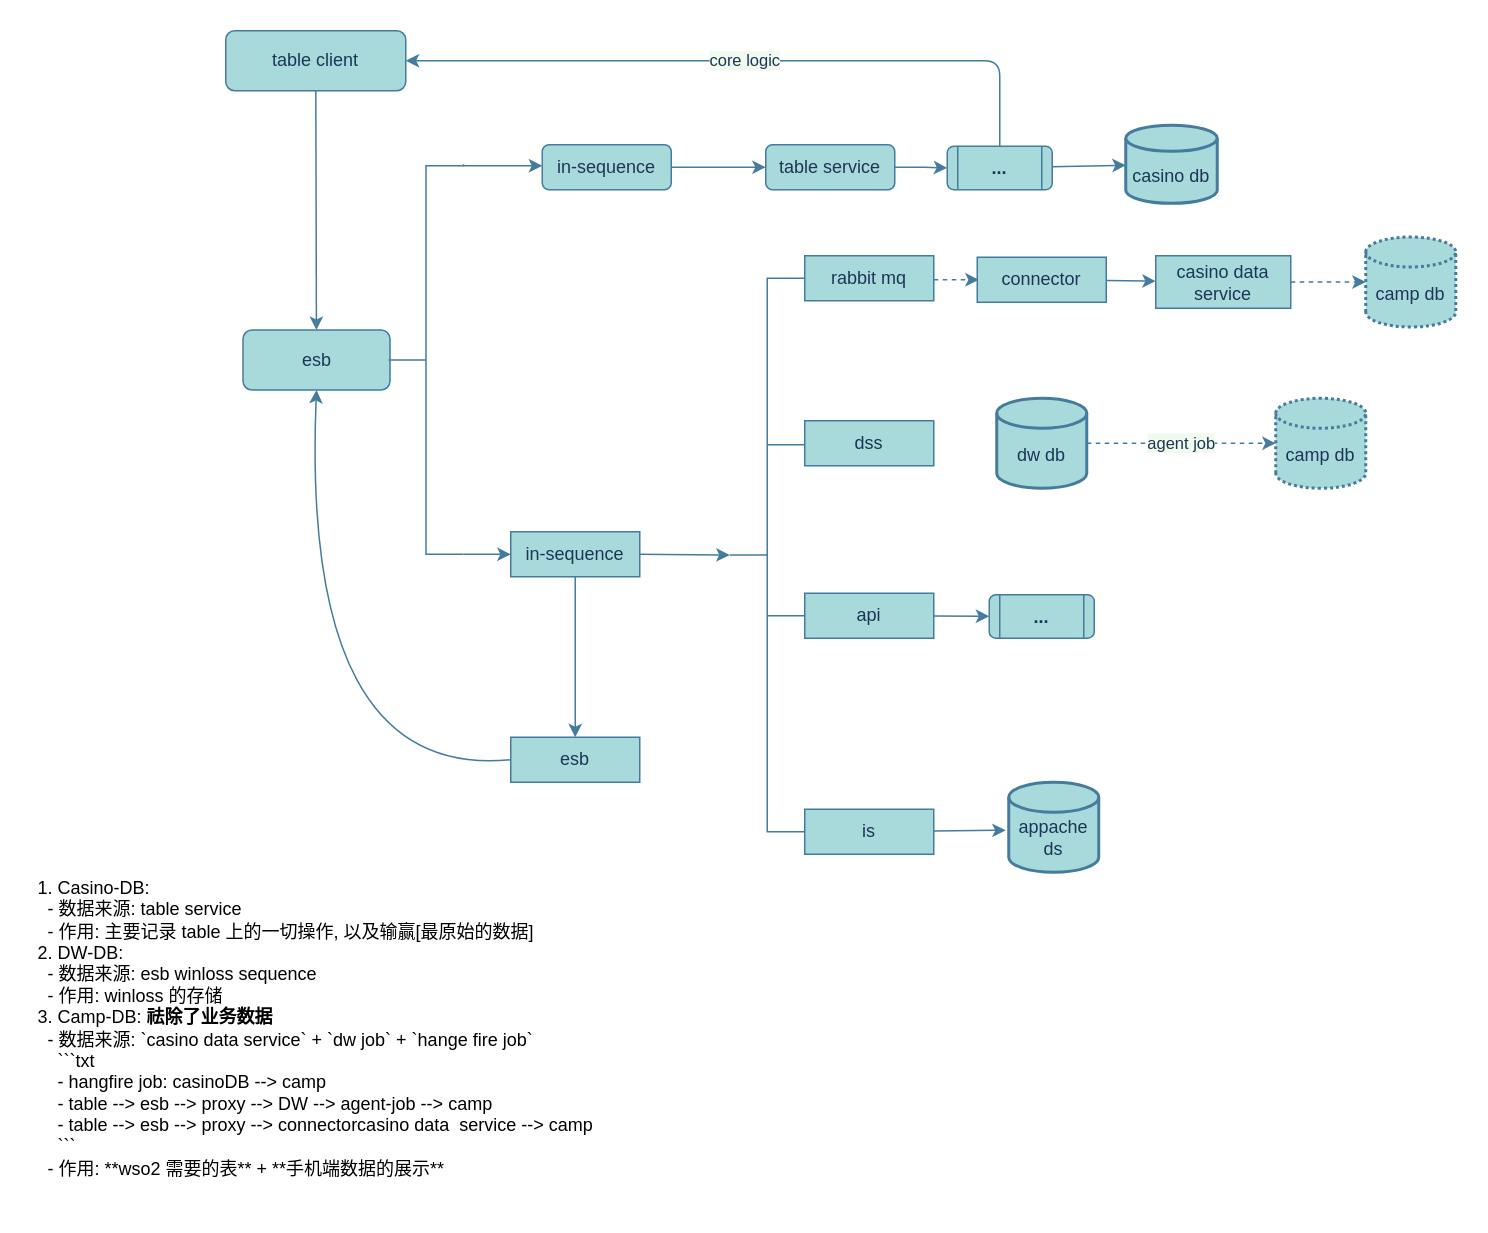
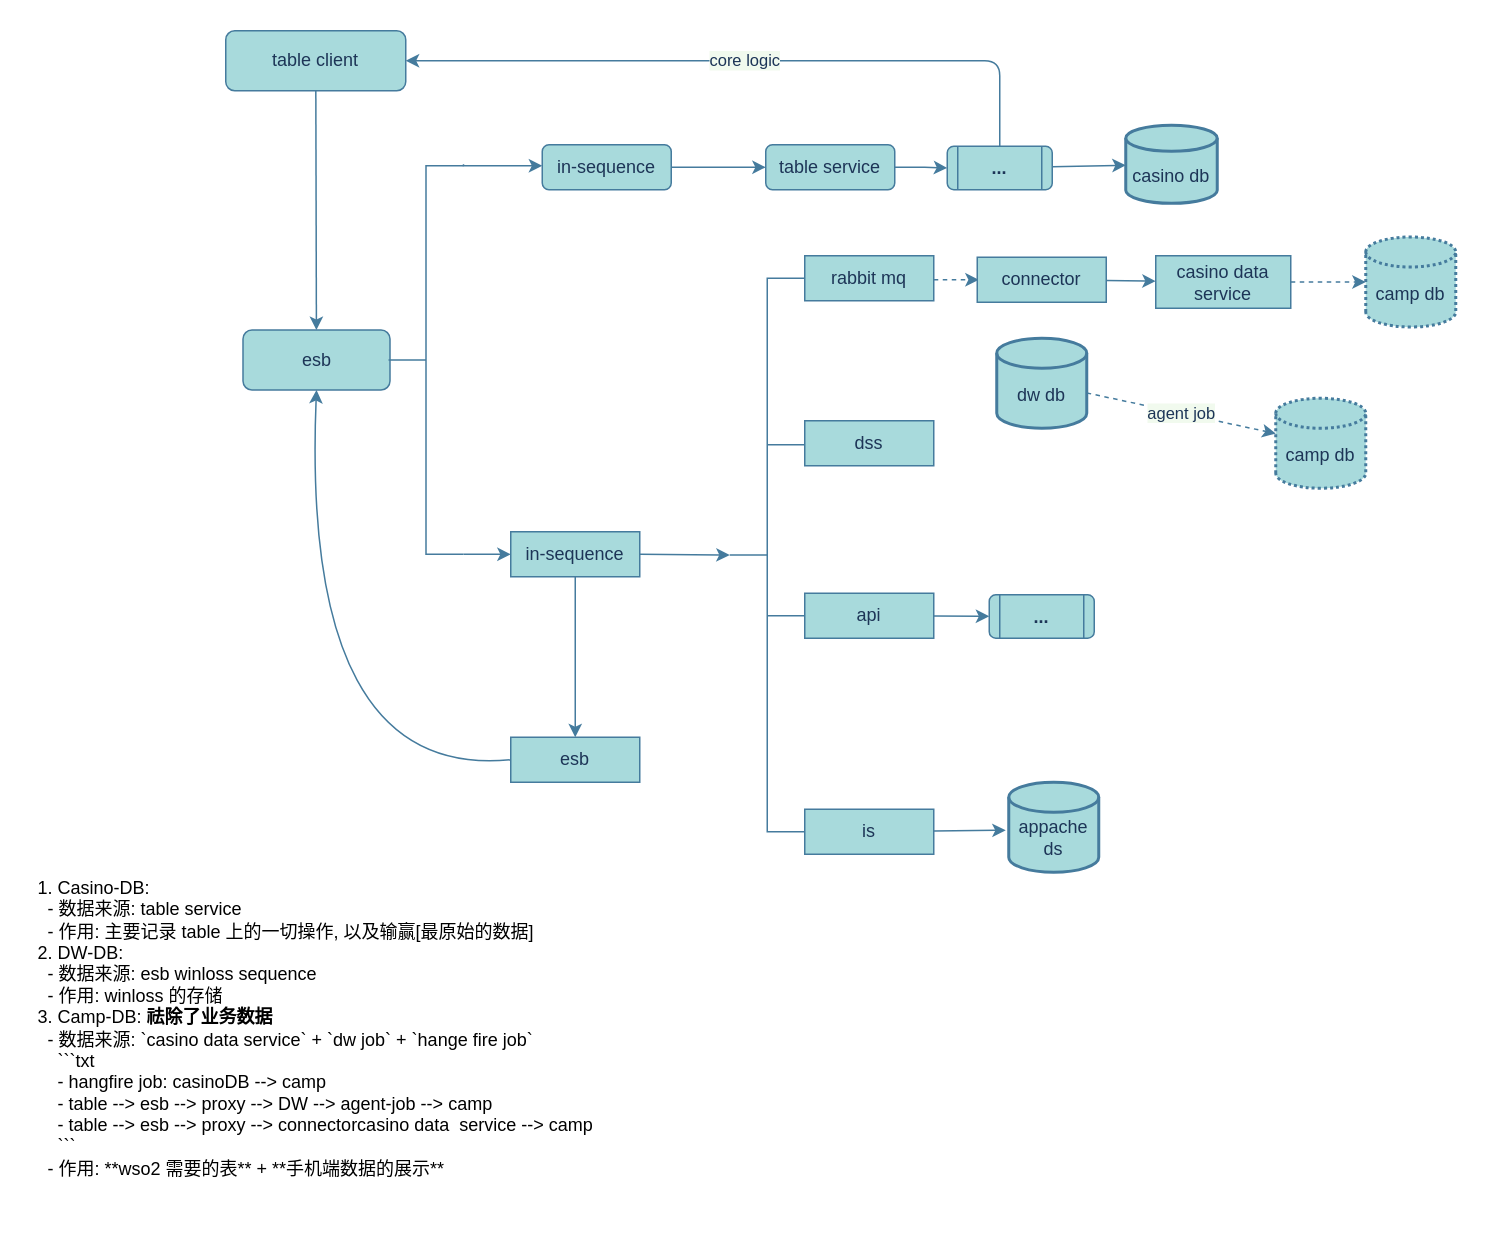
node "dw db": moved (1042, 443) -> (1042, 383)
